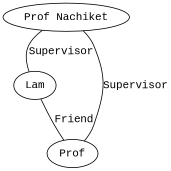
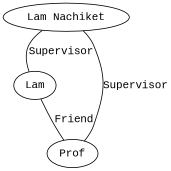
node "Prof Nachiket": label "Prof Nachiket" -> "Lam Nachiket"
